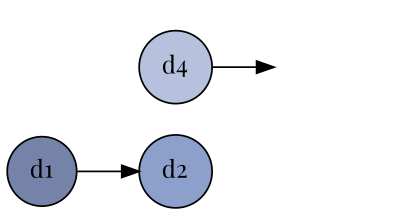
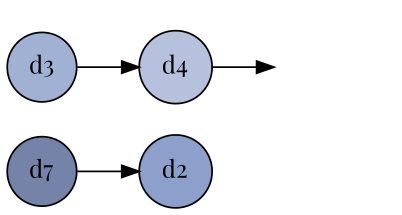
node "d3": added
node "d1": label "d1" -> "d7"
